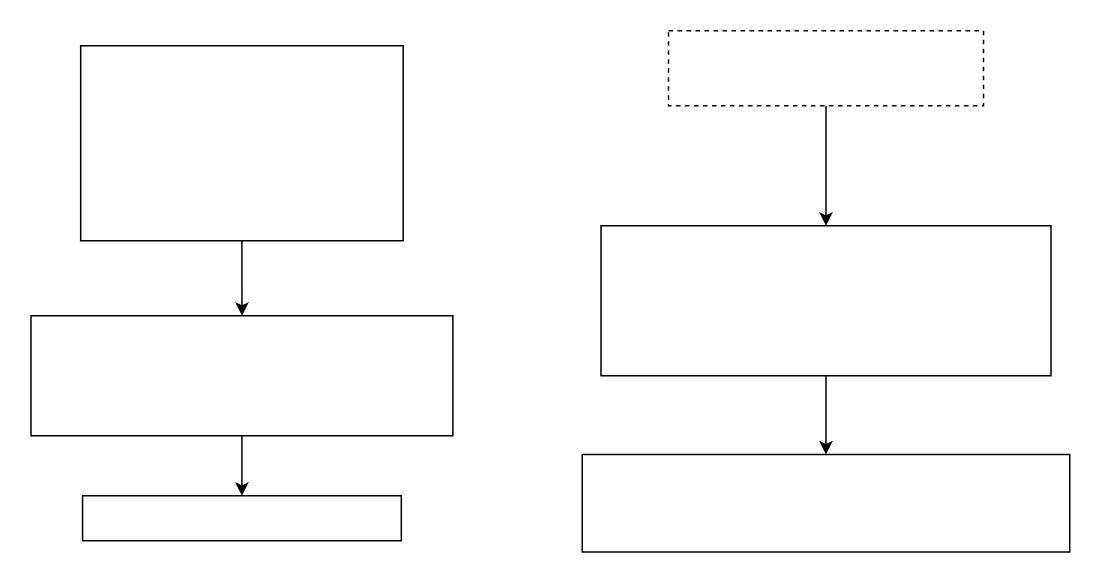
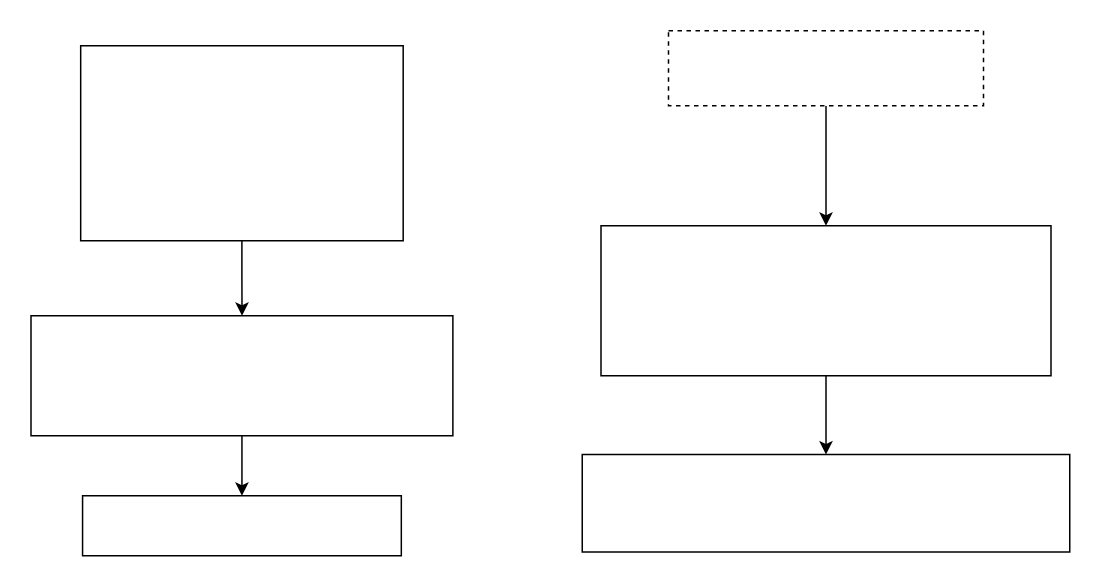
node "用户A 将 用户B 邀请入组织": size 319x45 -> 319x60
